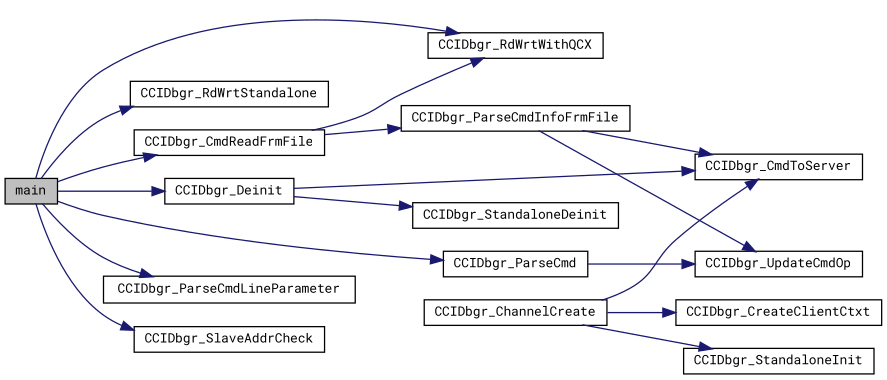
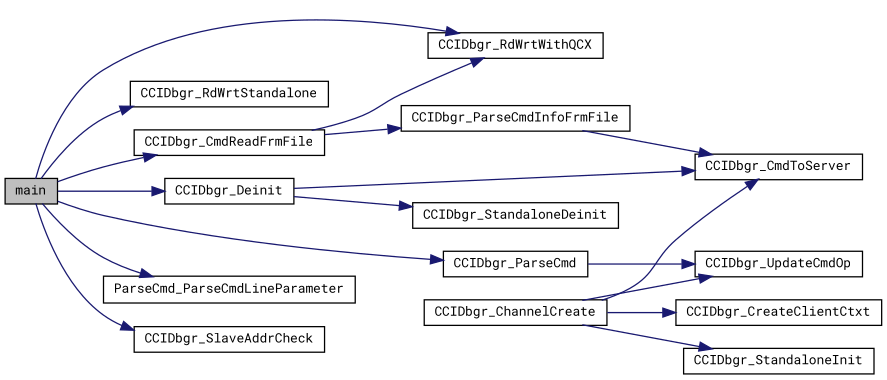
edge "CCIDbgr_ParseCmdInfoFrmFile" -> "CCIDbgr_UpdateCmdOp": now "CCIDbgr_ChannelCreate" -> "CCIDbgr_UpdateCmdOp"
node "CCIDbgr_ParseCmdLineParameter": label "CCIDbgr_ParseCmdLineParameter" -> "ParseCmd_ParseCmdLineParameter"
